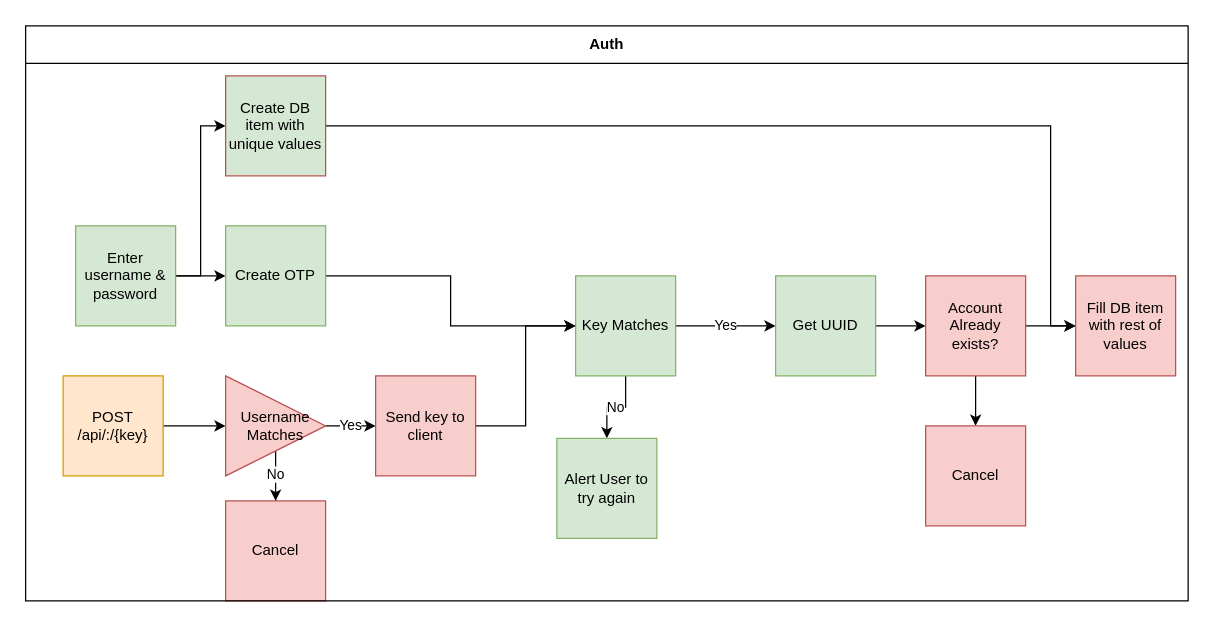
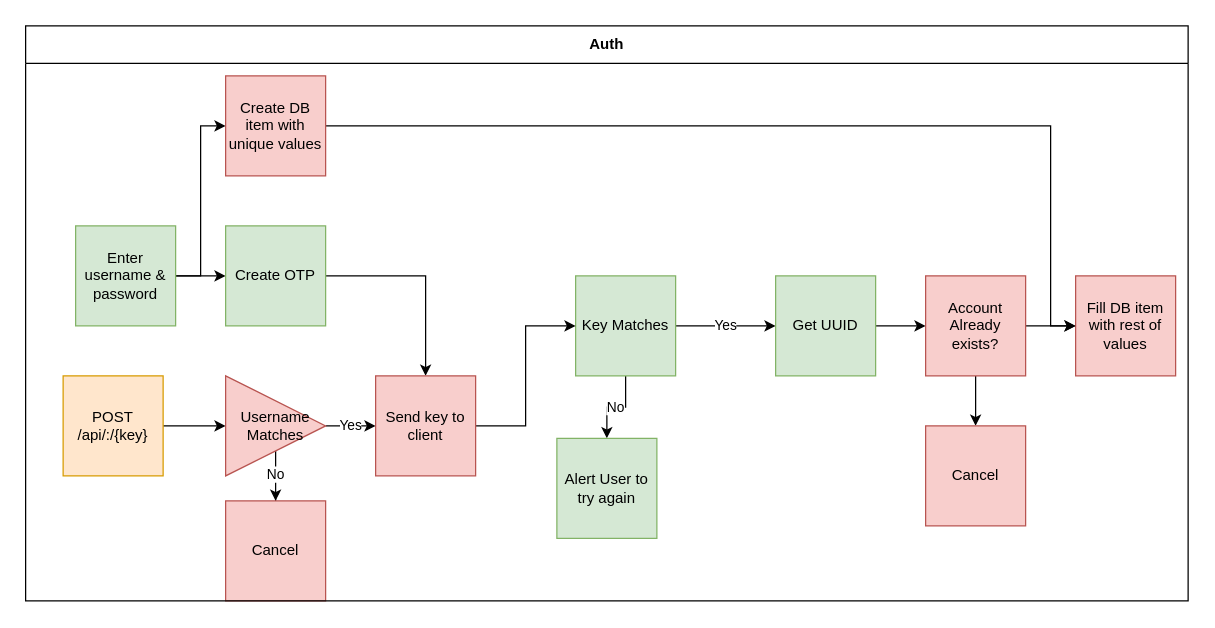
node "Create DB item with unique values": fillcolor #d5e8d4 -> #f8cecc
edge "Create OTP" -> "Key Matches": now "Create OTP" -> "Send key to client"
